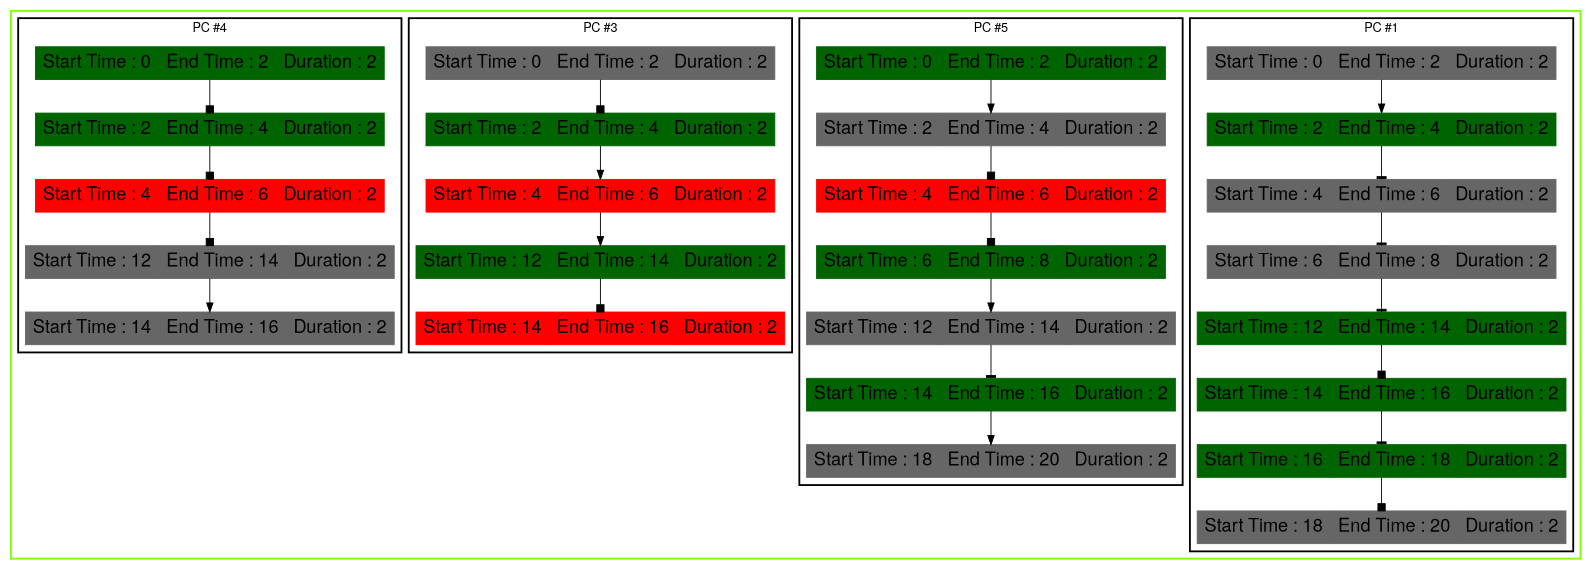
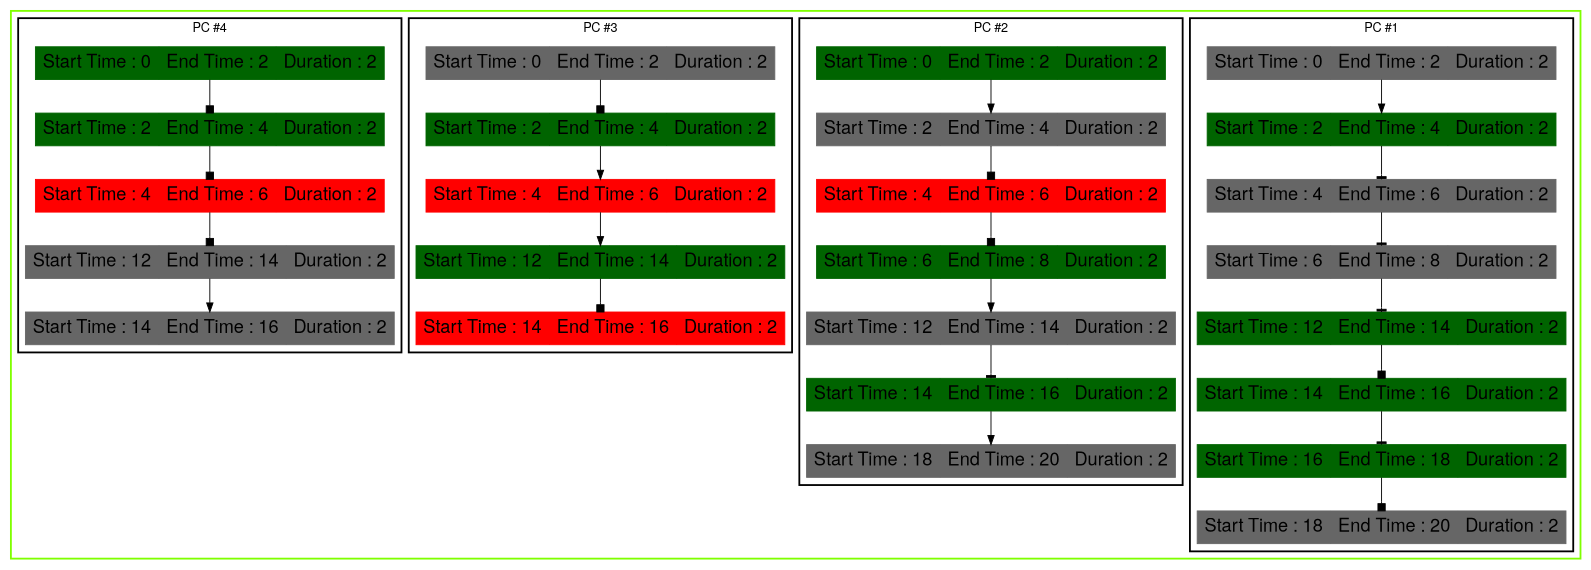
cluster "PC #5": label "PC #5" -> "PC #2"
